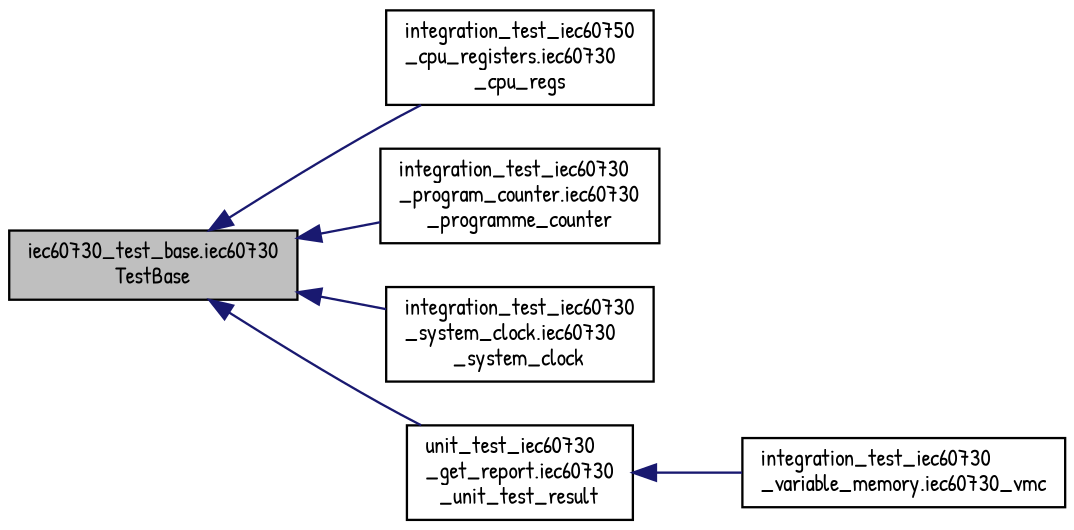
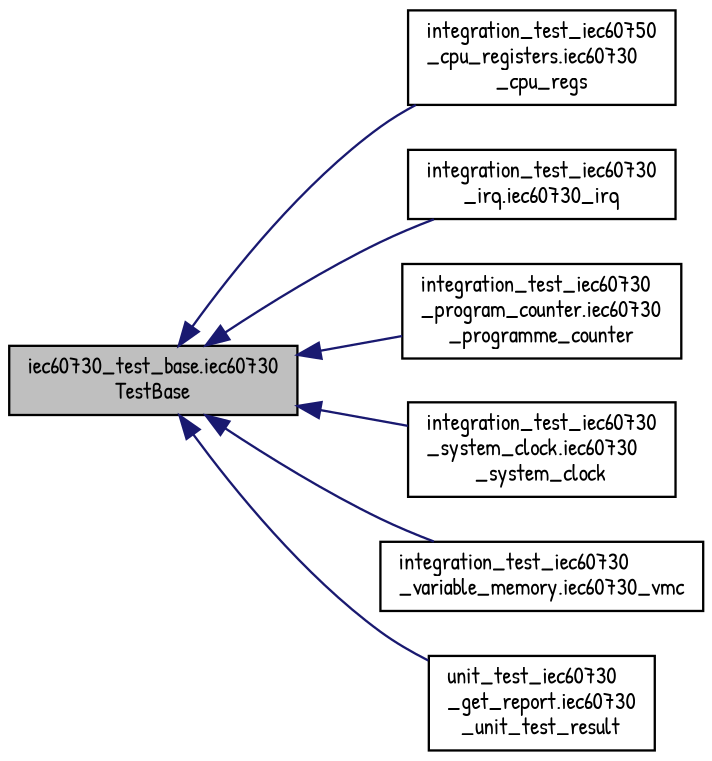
node "integration_test_iec60730 _irq.iec60730_irq": added
edge "integration_test_iec60730 _variable_memory.iec60730_vmc" -> "unit_test_iec60730 _get_report.iec60730 _unit_test_result": now "integration_test_iec60730 _variable_memory.iec60730_vmc" -> "iec60730_test_base.iec60730 TestBase"
